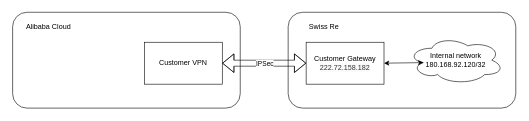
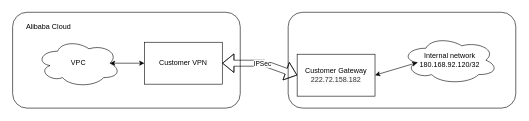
node "Swiss Re": removed
node "Internal network 180.168.92.120/32": moved (456, 60) -> (450, 60)
node "VPC": added
edge "VPC" -- "Customer VPN": added
node "Customer Gateway 222.72.158.182": moved (345, 63) -> (336, 75)
